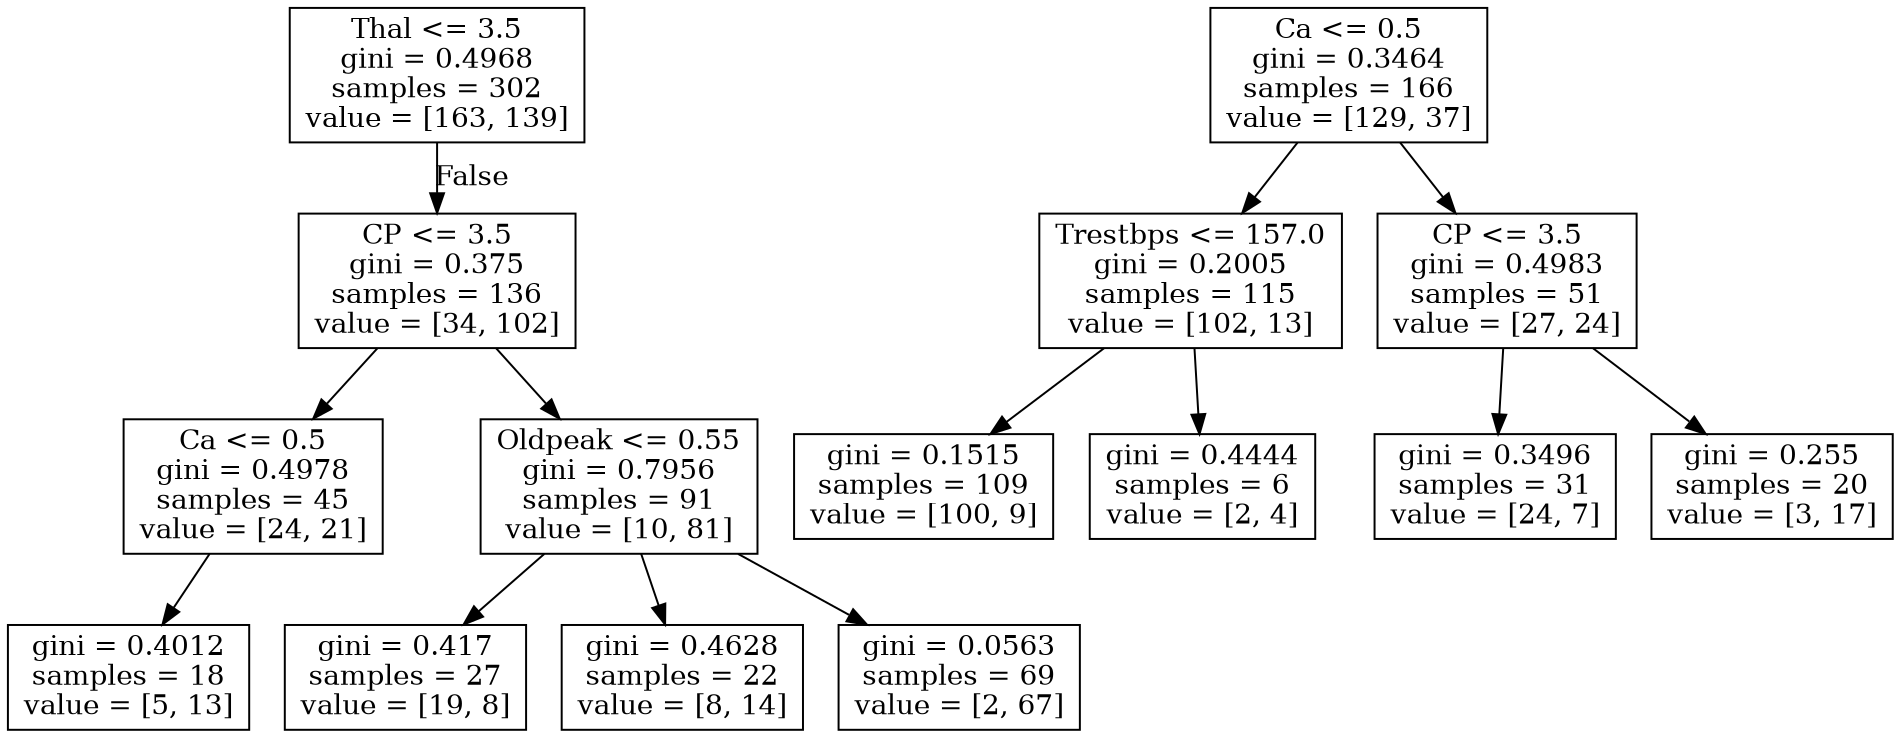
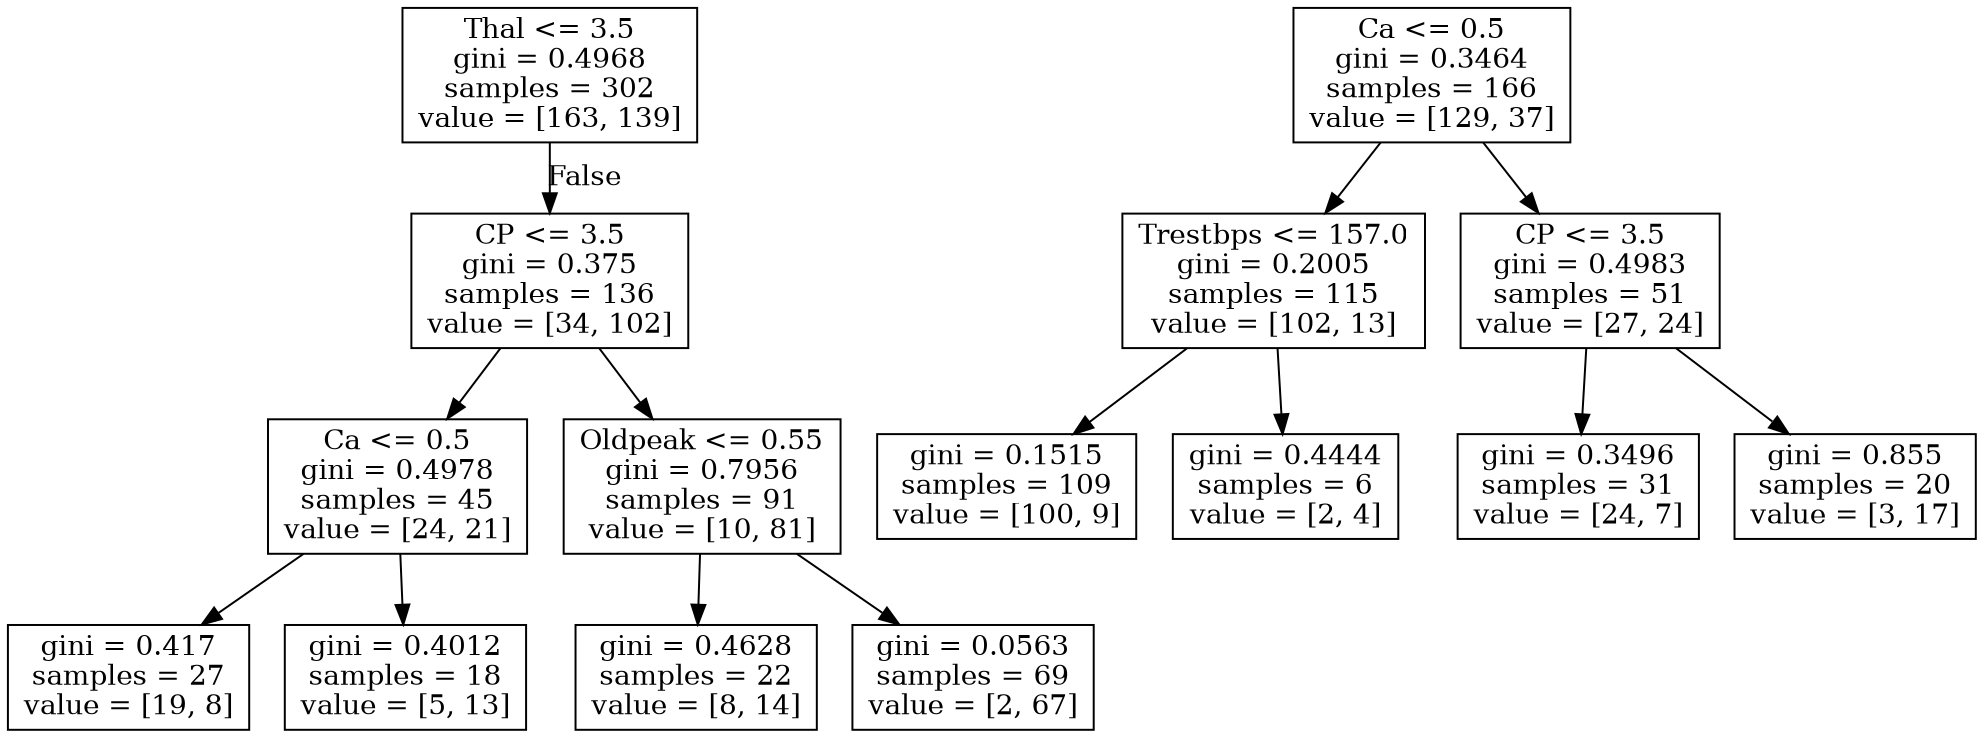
node "gini = 0.255 samples = 20 value = [3, 17]": label "gini = 0.255 samples = 20 value = [3, 17]" -> "gini = 0.855 samples = 20 value = [3, 17]"
edge "Oldpeak <= 0.55 gini = 0.7956 samples = 91 value = [10, 81]" -> "gini = 0.417 samples = 27 value = [19, 8]": now "Ca <= 0.5 gini = 0.4978 samples = 45 value = [24, 21]" -> "gini = 0.417 samples = 27 value = [19, 8]"
